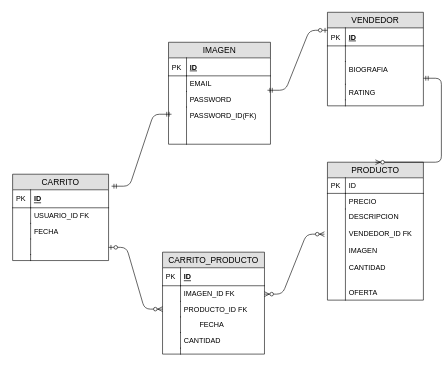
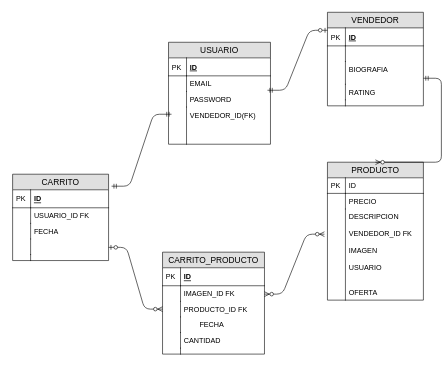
node "IMAGEN": label "IMAGEN" -> "USUARIO"
node "PASSWORD_ID(FK)": label "PASSWORD_ID(FK)" -> "VENDEDOR_ID(FK)"
node "DESCRIPCION VENDEDOR_ID FK IMAGEN CANTIDAD OFERTA": label "DESCRIPCION VENDEDOR_ID FK IMAGEN CANTIDAD OFERTA" -> "DESCRIPCION VENDEDOR_ID FK IMAGEN USUARIO OFERTA"
